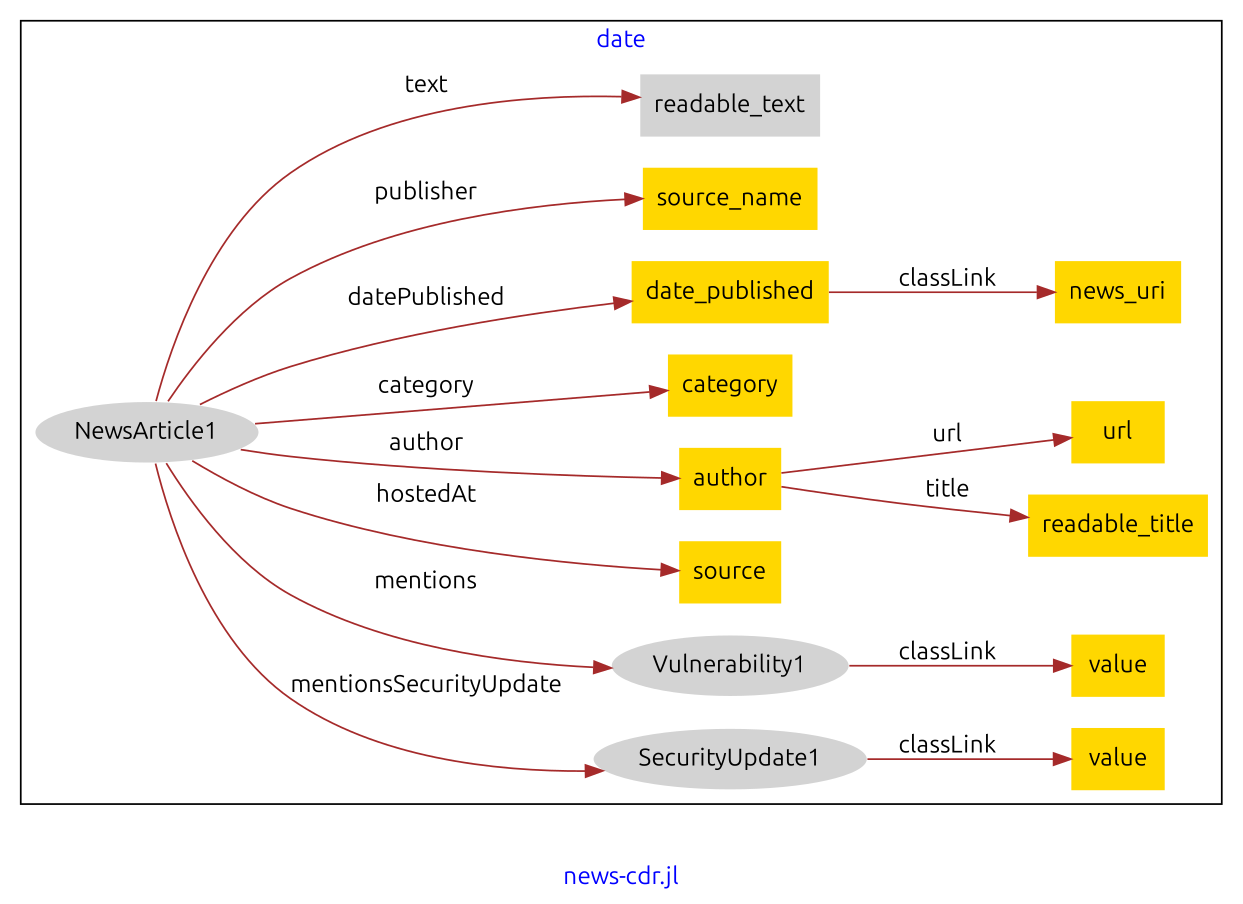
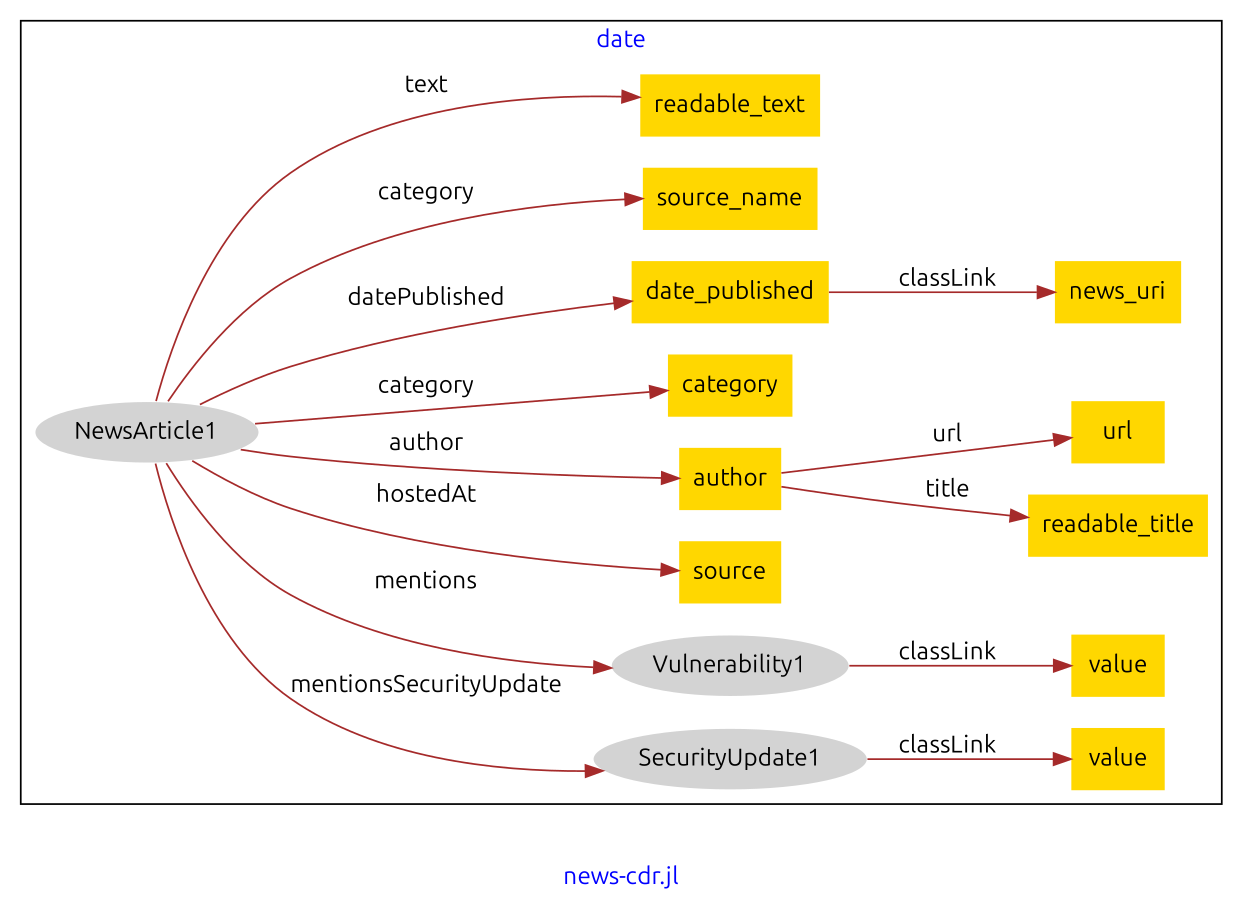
node "readable_text": fillcolor lightgray -> gold
edge "NewsArticle1" -> "source_name": label "publisher" -> "category"
